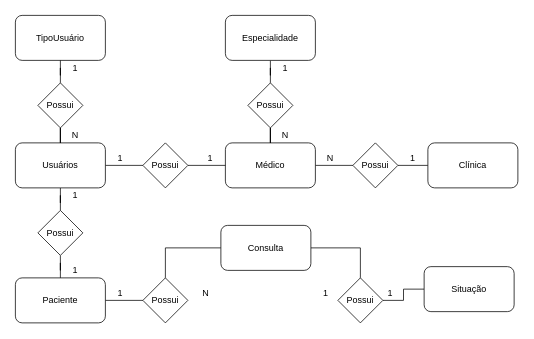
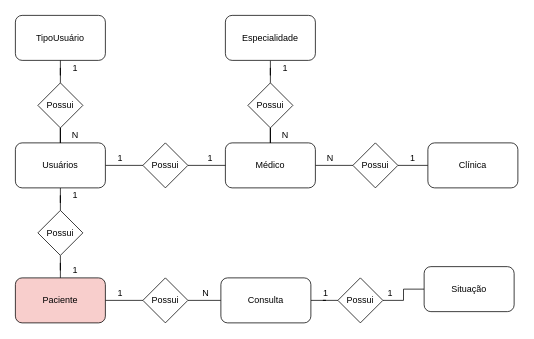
node "Consulta": moved (266, 248) -> (266, 300)
node "Paciente": fillcolor #ffffff -> #f8cecc
